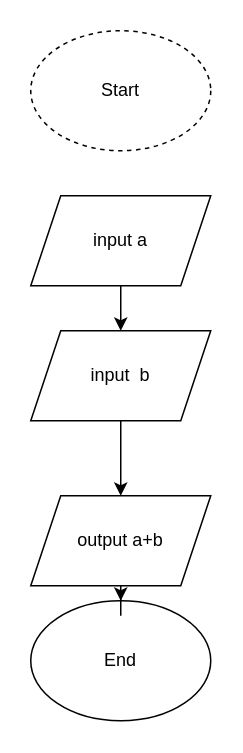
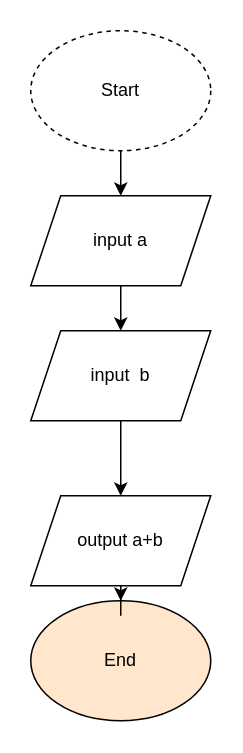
edge "Start" -> "input a": added
node "End": fillcolor #ffffff -> #ffe6cc
